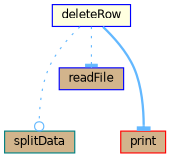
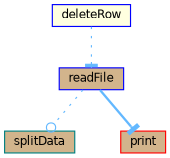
edge "deleteRow" -> "splitData": now "readFile" -> "splitData"
edge "deleteRow" -> "print": now "readFile" -> "print"
